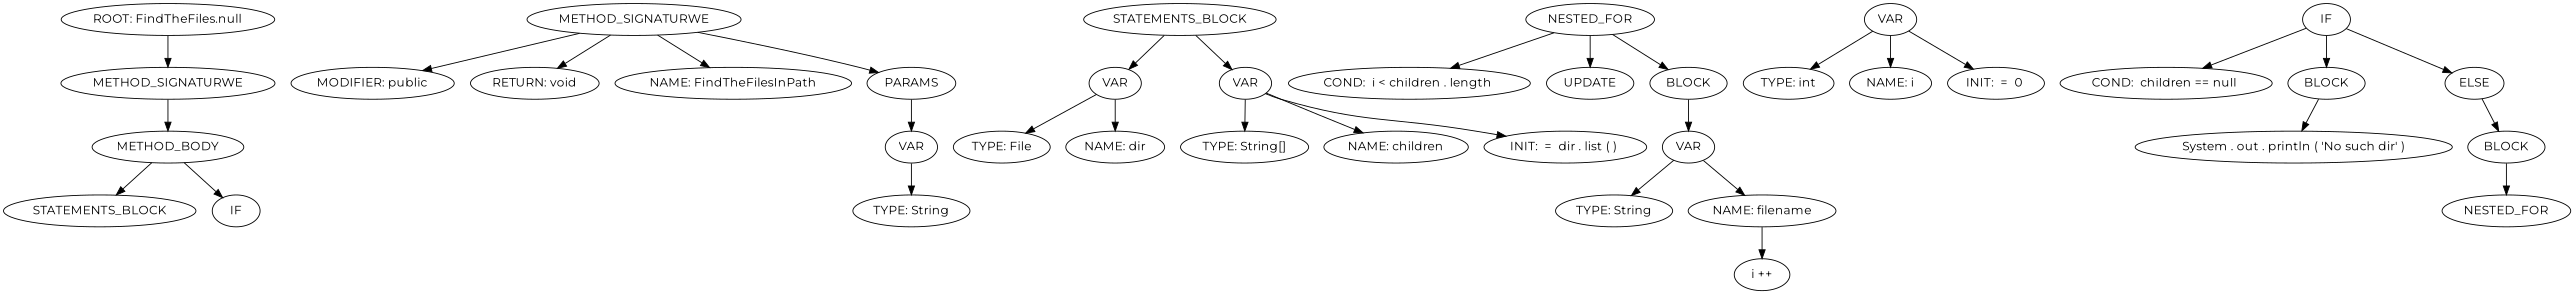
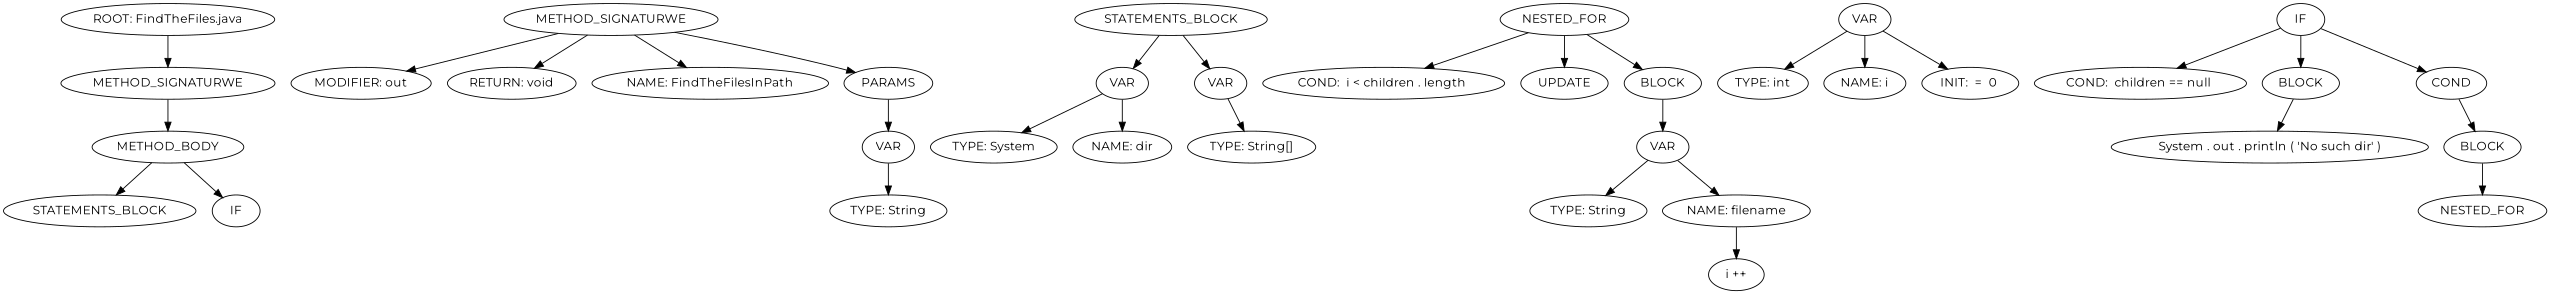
node "ROOT: FindTheFiles.null": label "ROOT: FindTheFiles.null" -> "ROOT: FindTheFiles.java"
node "MODIFIER: public": label "MODIFIER: public" -> "MODIFIER: out"
node "ELSE": label "ELSE" -> "COND"
node "TYPE: File": label "TYPE: File" -> "TYPE: System"
node "NAME: children": removed
node "INIT:  =  dir . list ( )": removed
